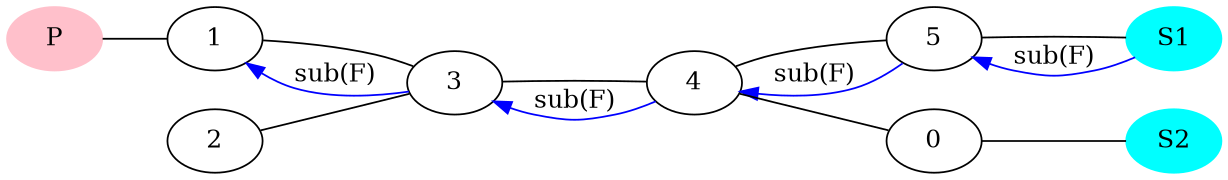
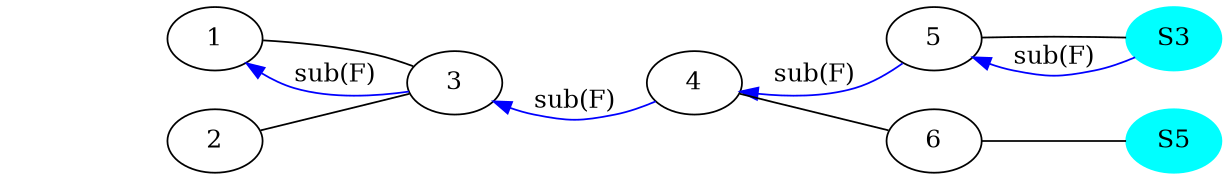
node "P": removed
node "S1": label "S1" -> "S3"
edge "5" -- "4": removed
edge "3" -- "4": removed
node "0": label "0" -> "6"
node "S2": label "S2" -> "S5"
